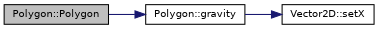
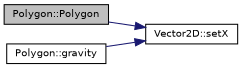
edge "Polygon::Polygon" -> "Polygon::gravity": now "Polygon::Polygon" -> "Vector2D::setX"
